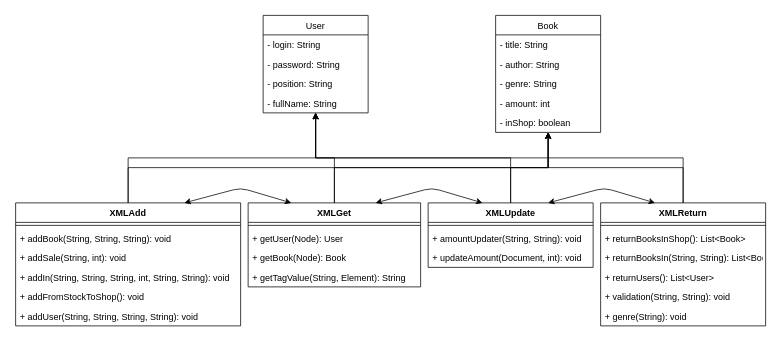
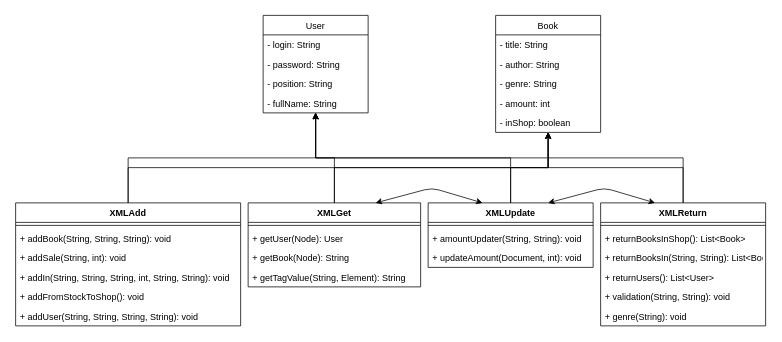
edge "XMLGet" -- "XMLAdd": removed
node "+ getBook(Node): Book": label "+ getBook(Node): Book" -> "+ getBook(Node): String"
